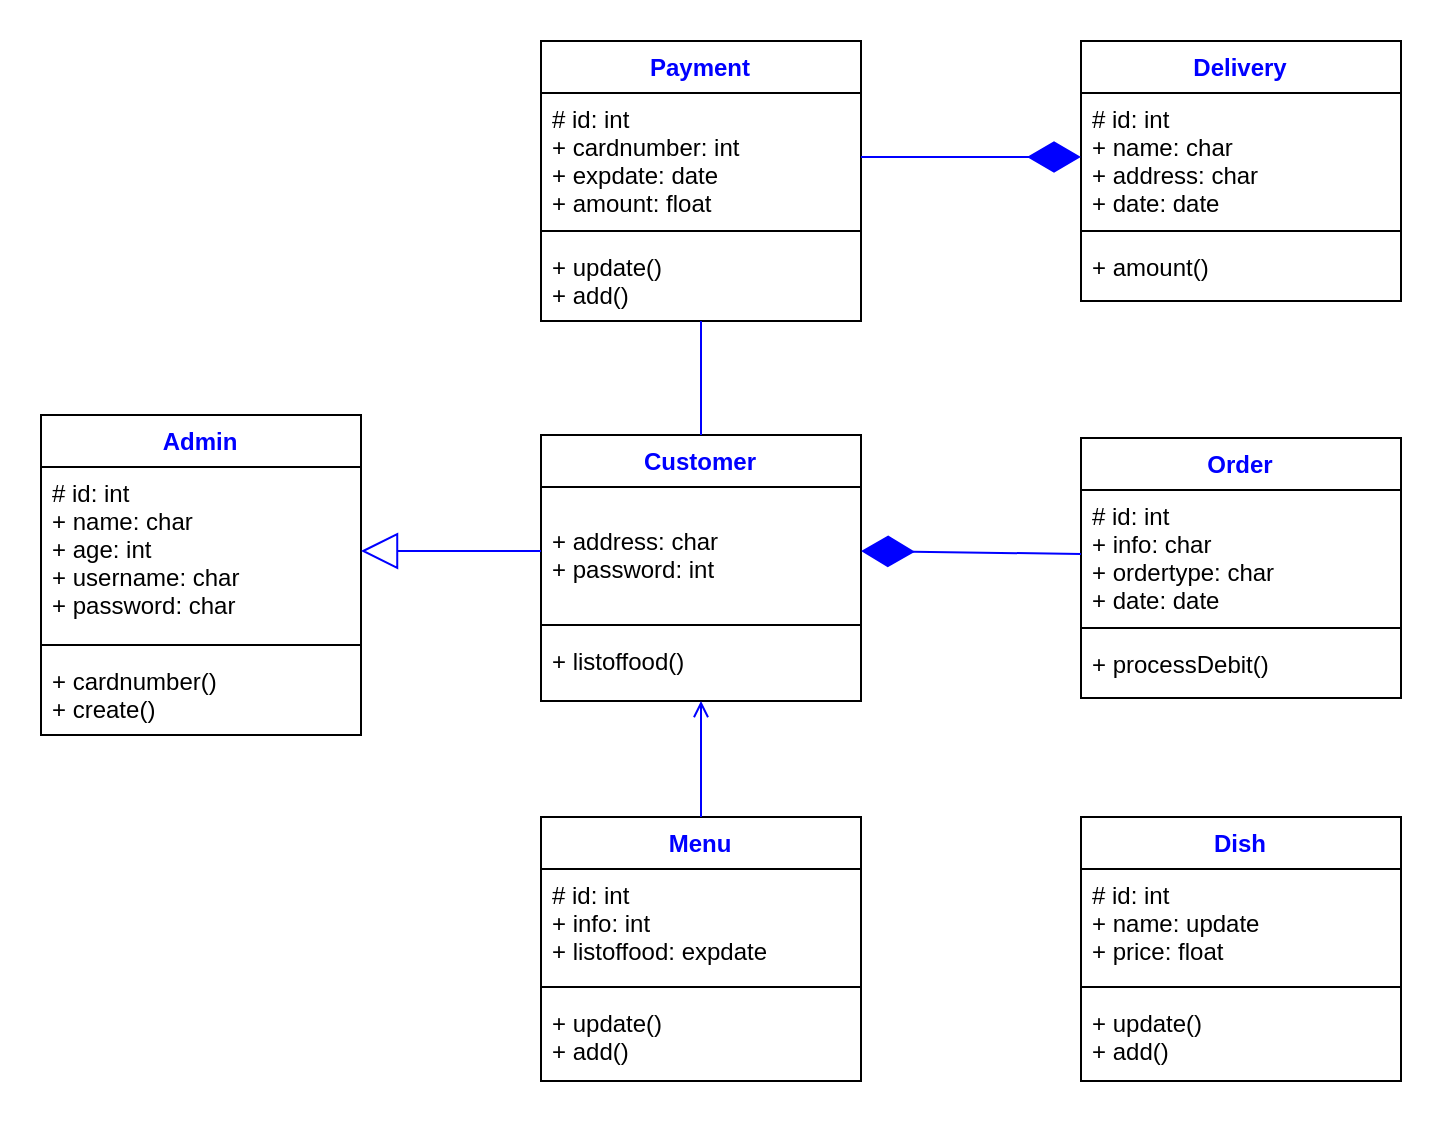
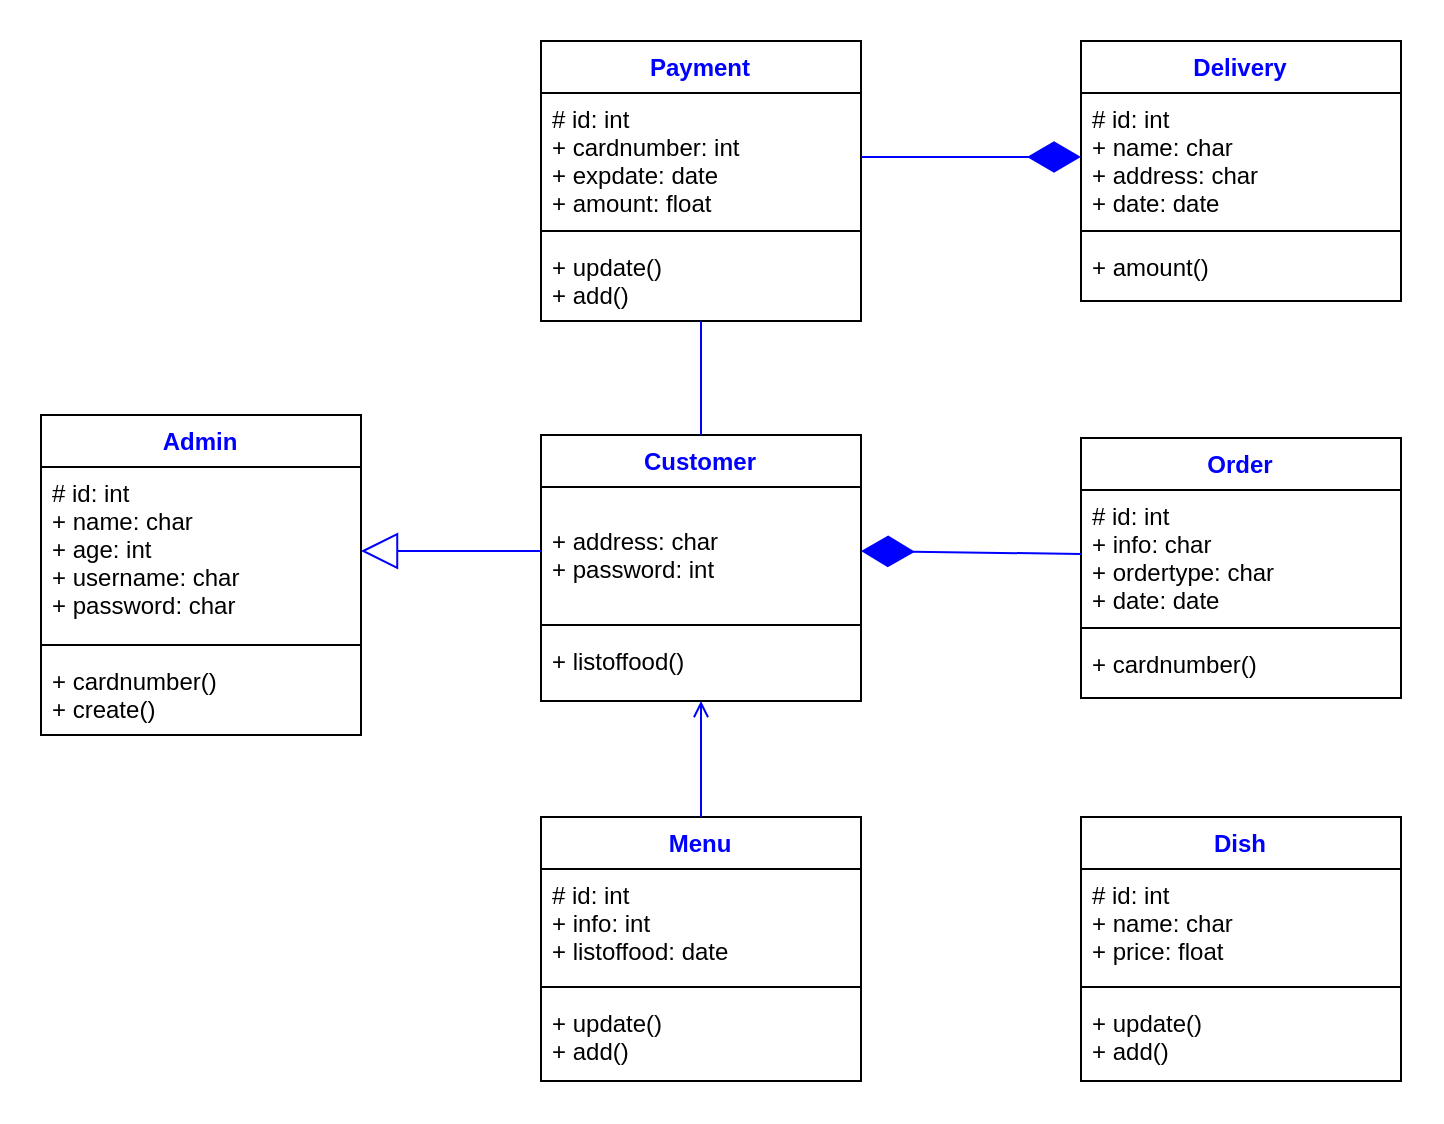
node "+ processDebit()": label "+ processDebit()" -> "+ cardnumber()"
node "# id: int + info: int + listoffood: expdate": label "# id: int + info: int + listoffood: expdate" -> "# id: int + info: int + listoffood: date"
node "# id: int + name: update + price: float": label "# id: int + name: update + price: float" -> "# id: int + name: char + price: float"
